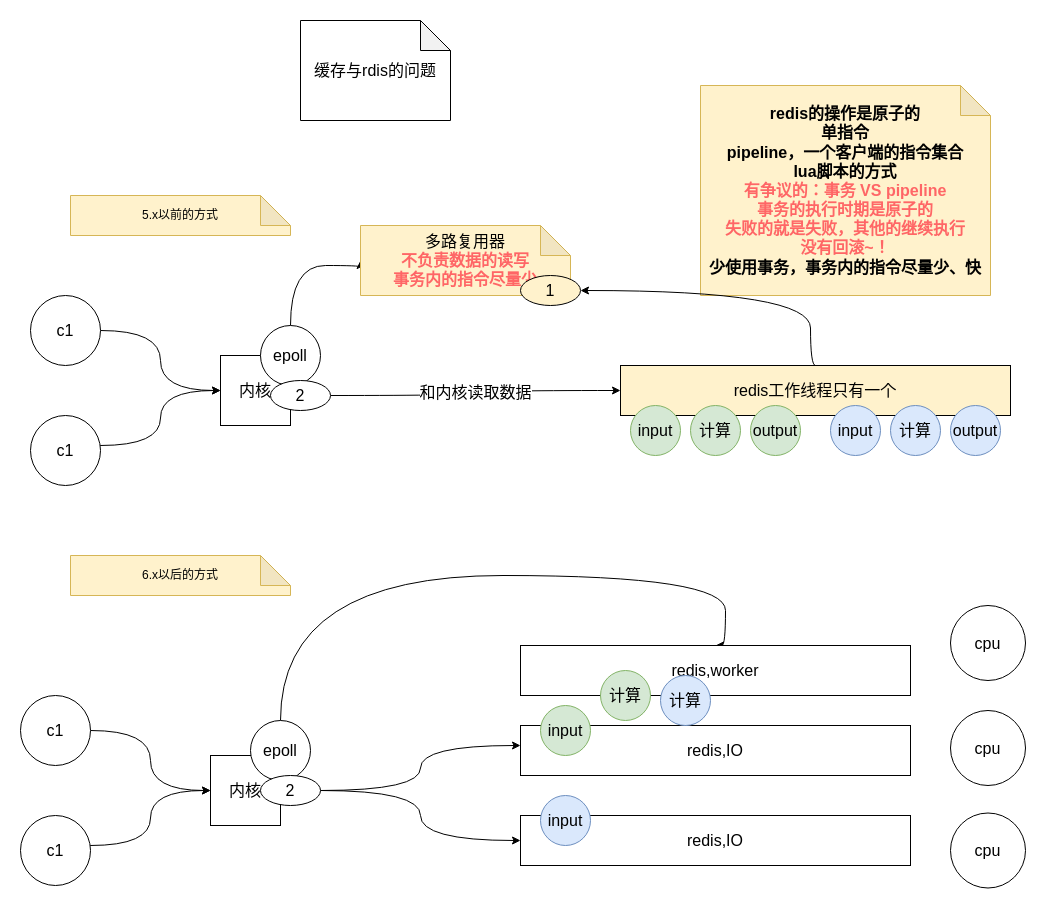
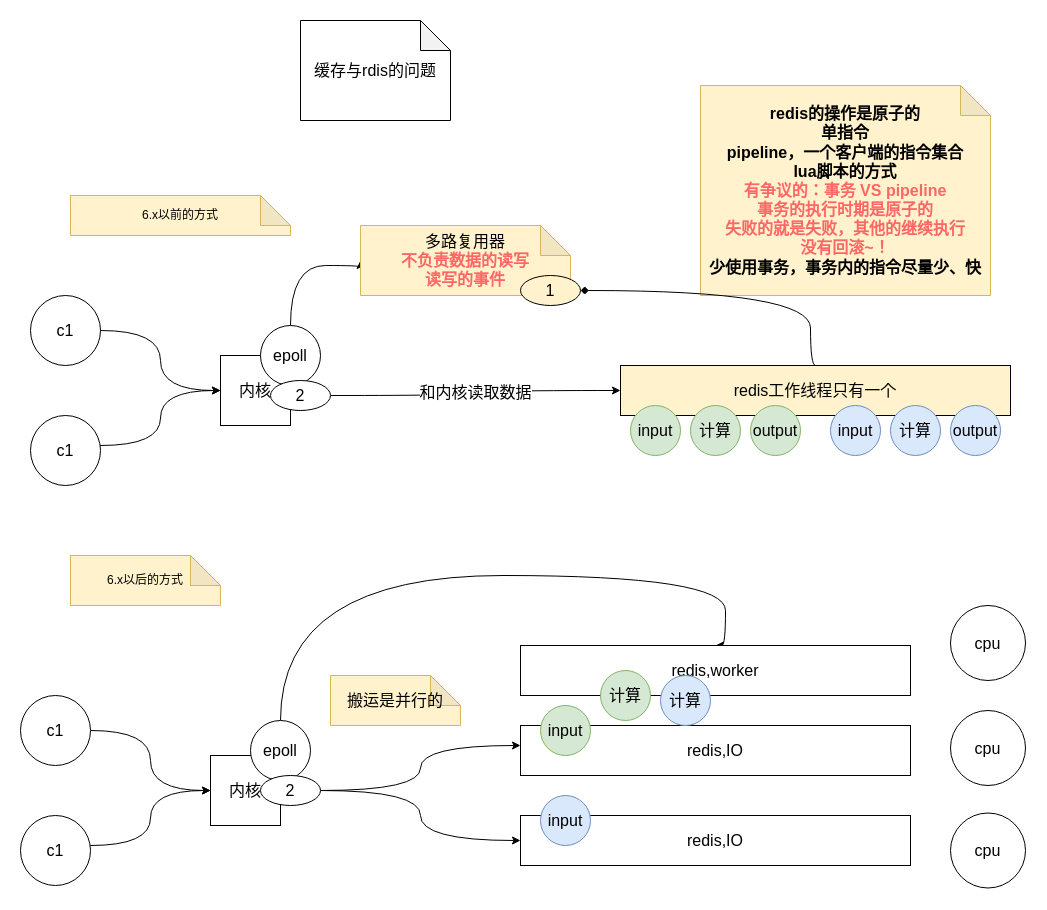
node "5.x以前的方式": label "5.x以前的方式" -> "6.x以前的方式"
node "多路复用器 不负责数据的读写 事务内的指令尽量少": label "多路复用器 不负责数据的读写 事务内的指令尽量少" -> "多路复用器 不负责数据的读写 读写的事件"
edge "redis工作线程只有一个" -> "1": arrowhead classic -> diamond
node "6.x以后的方式": size 220x40 -> 150x50
node "搬运是并行的": added
